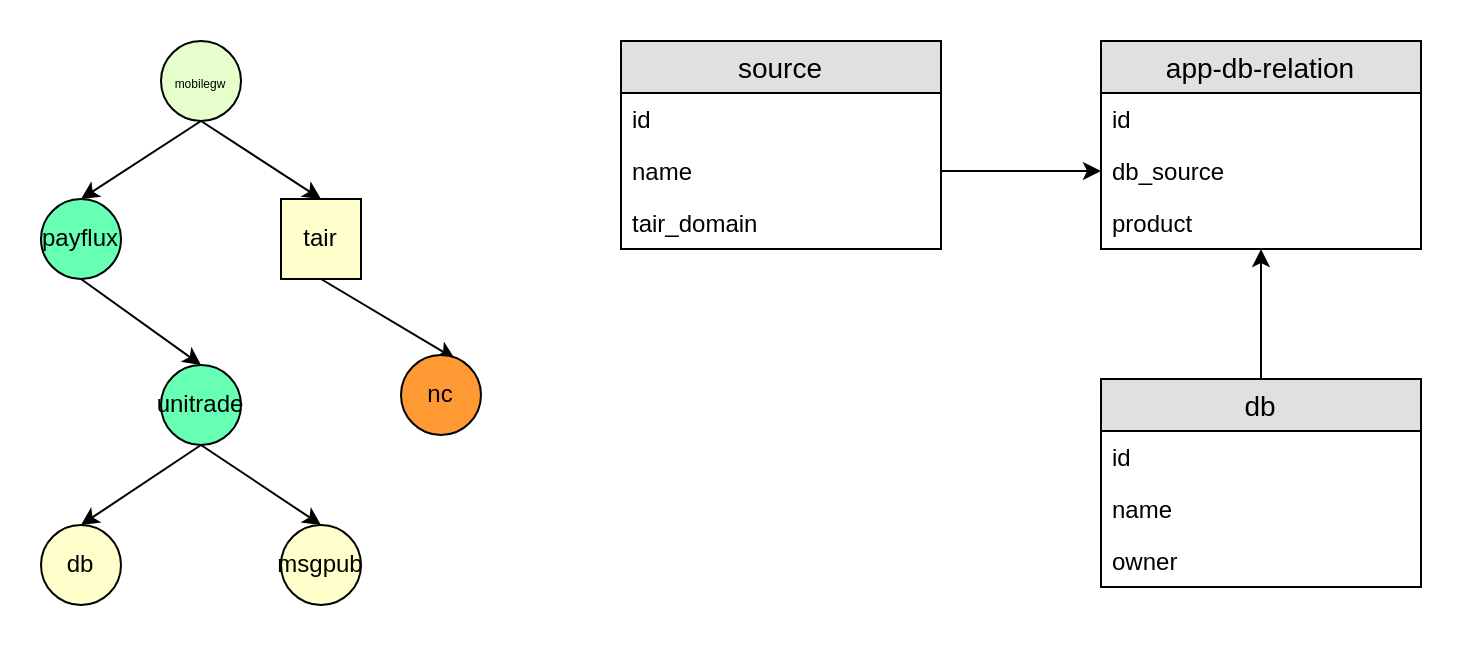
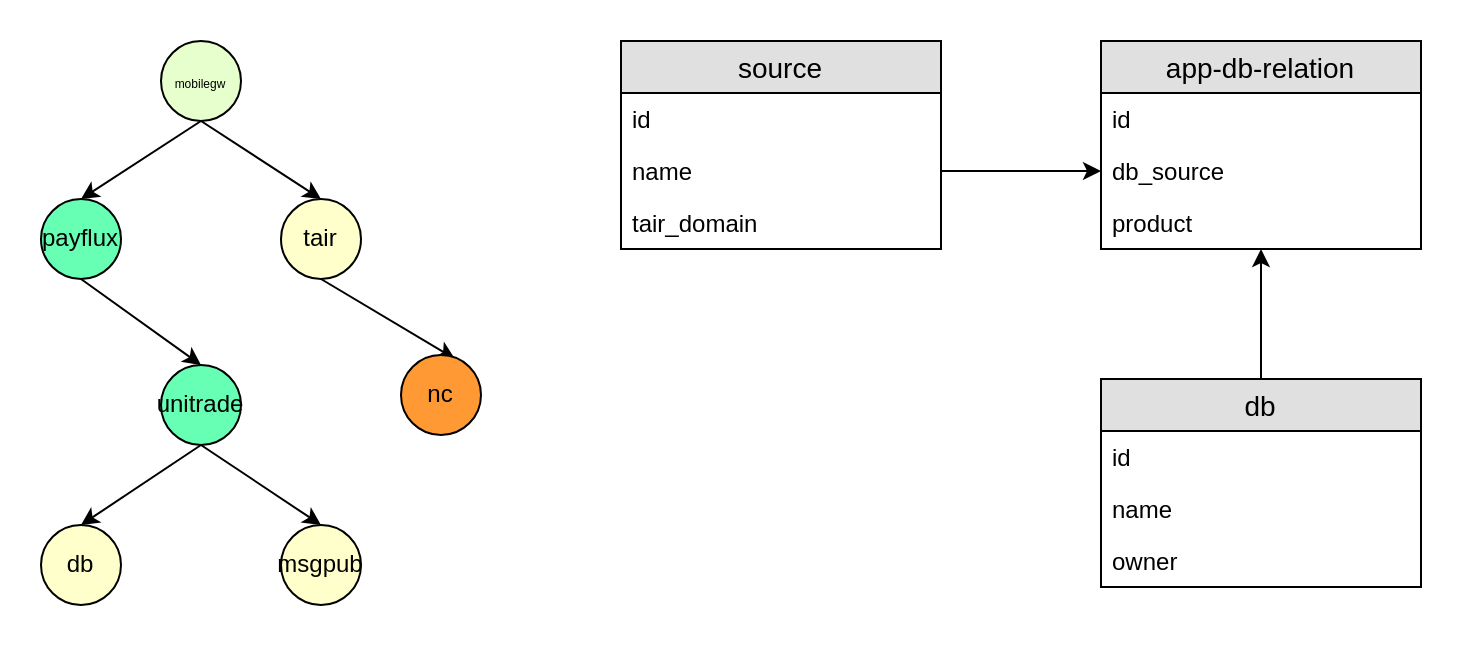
node "tair": shape rectangle -> ellipse
